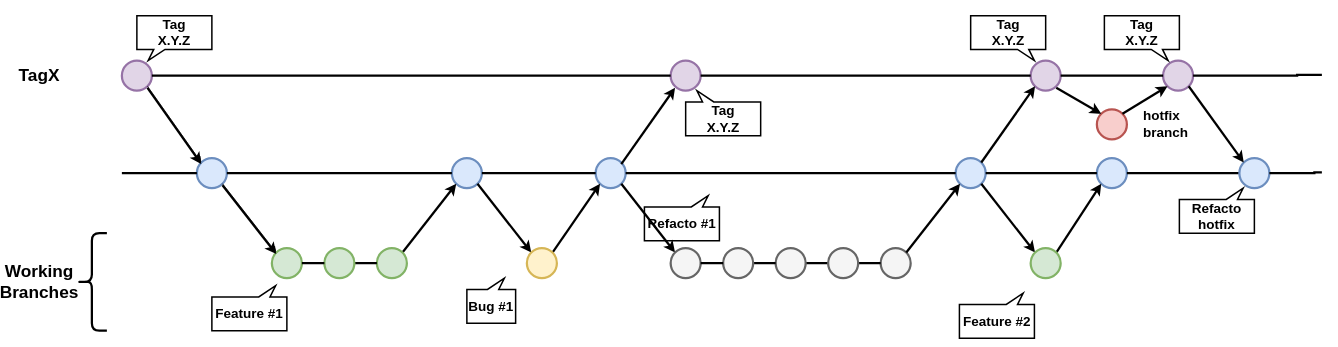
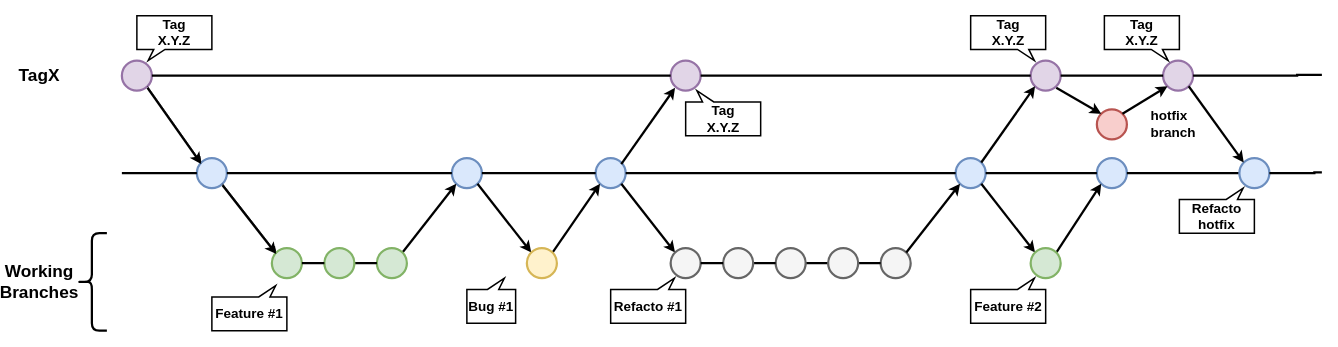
node "hotfix branch": moved (1166, 124) -> (1173, 124)
node "Refacto #1": moved (682, 218) -> (648, 300)
node "Feature #2": moved (997, 315) -> (1008, 300)
